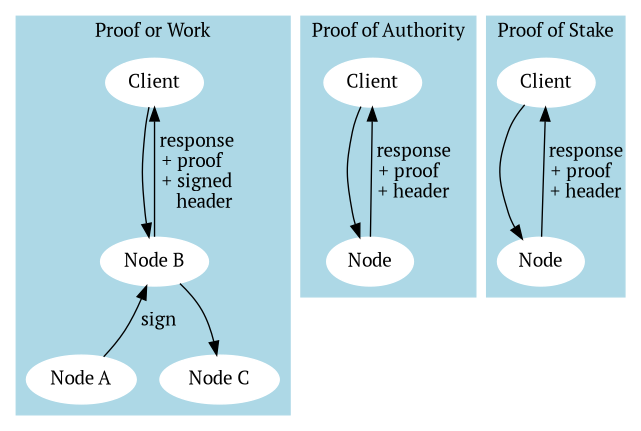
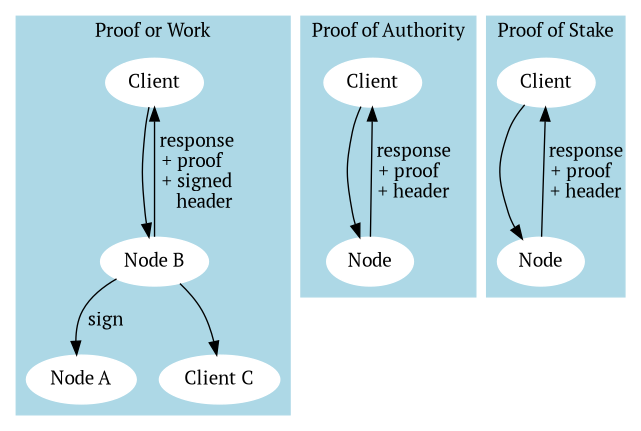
edge "Node A" -> "Node B": reversed
node "Node C": label "Node C" -> "Client C"
